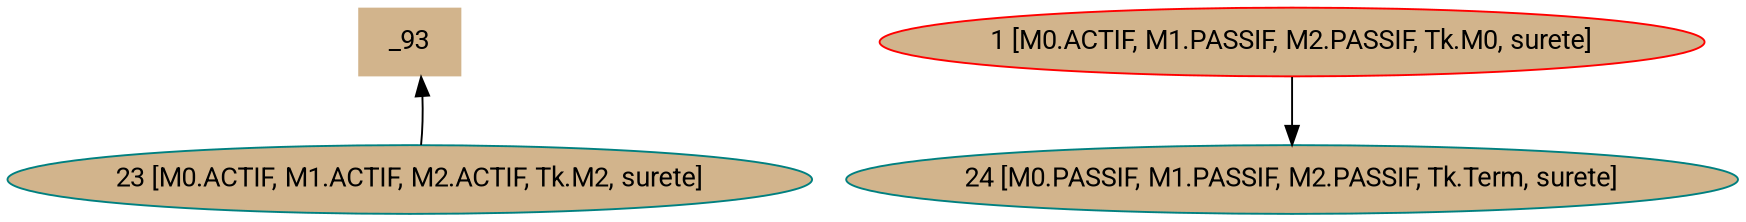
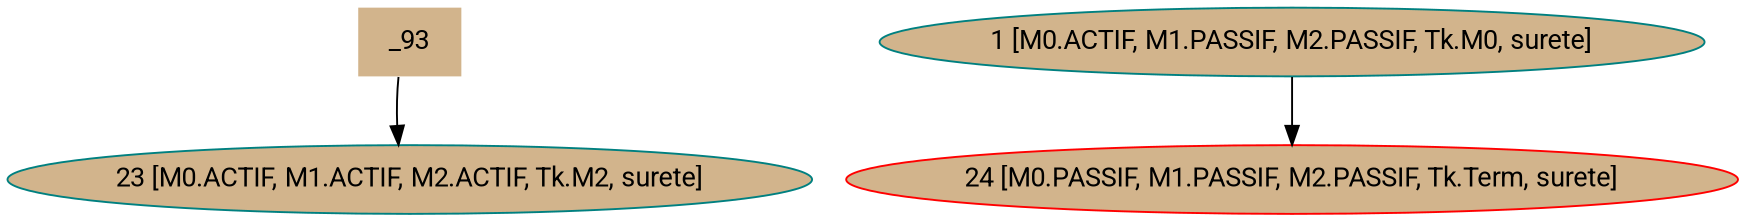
node "1 [M0.ACTIF, M1.PASSIF, M2.PASSIF, Tk.M0, surete]": color red -> teal
edge "23 [M0.ACTIF, M1.ACTIF, M2.ACTIF, Tk.M2, surete]" -> "_93": reversed
node "24 [M0.PASSIF, M1.PASSIF, M2.PASSIF, Tk.Term, surete]": color teal -> red
